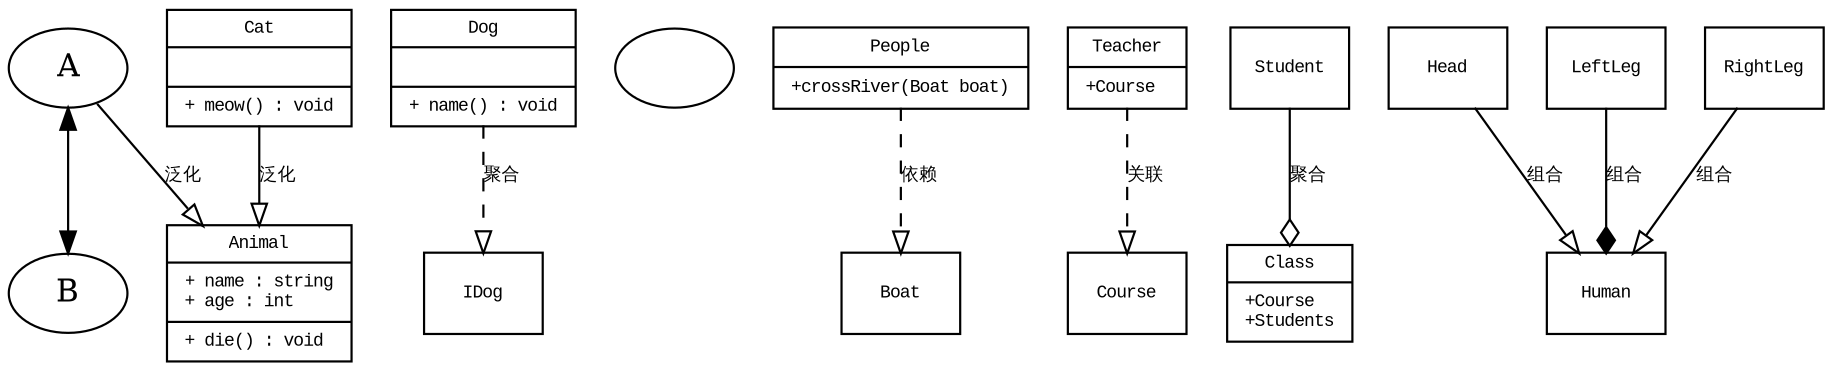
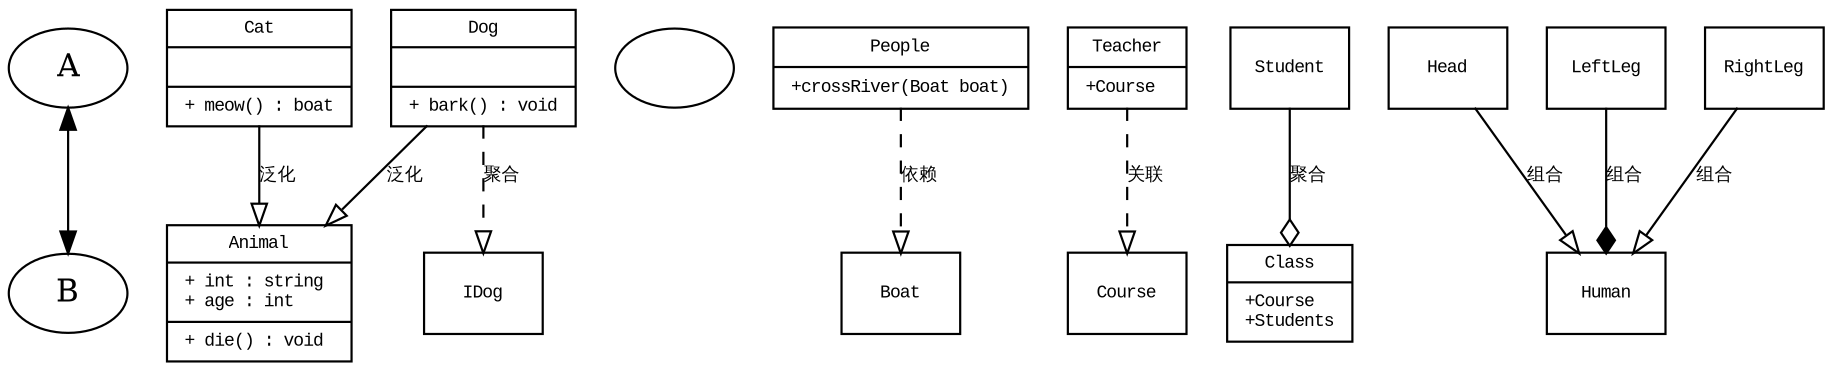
node "Cat": text "+ meow() : void" -> "+ meow() : boat"
node "Dog": text "+ name() : void" -> "+ bark() : void"
edge "A" -> "Animal": now "Dog" -> "Animal"
node "Animal": text "+ name : string" -> "+ int : string"
